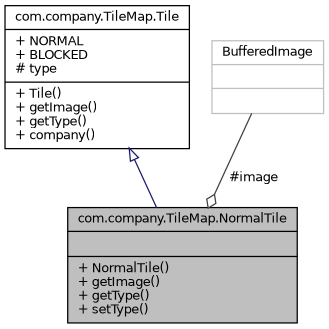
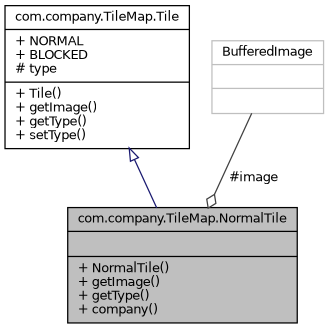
node "com.company.TileMap.Tile": text "+ company()" -> "+ setType()"
node "com.company.TileMap.NormalTile": text "+ setType()" -> "+ company()"
